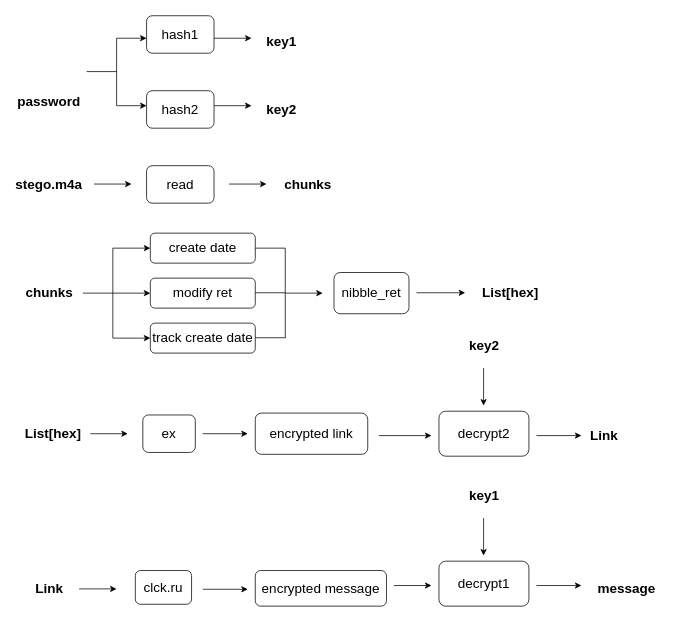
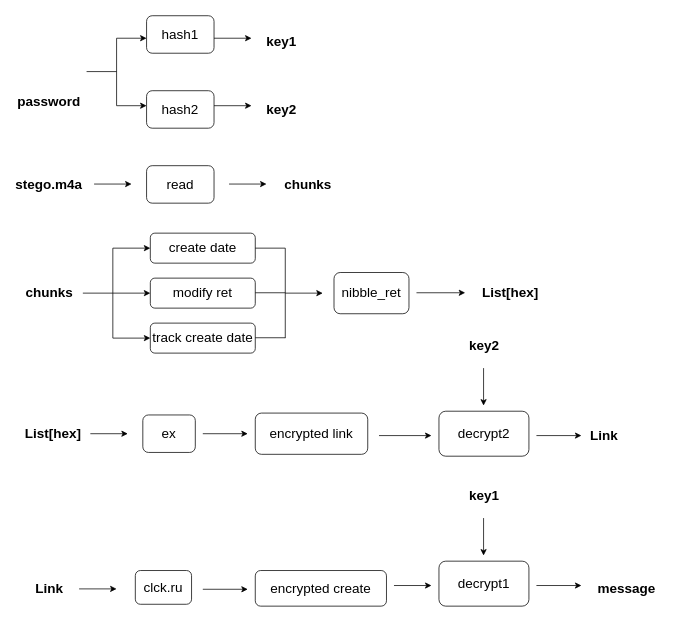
node "encrypted message": label "encrypted message" -> "encrypted create"
